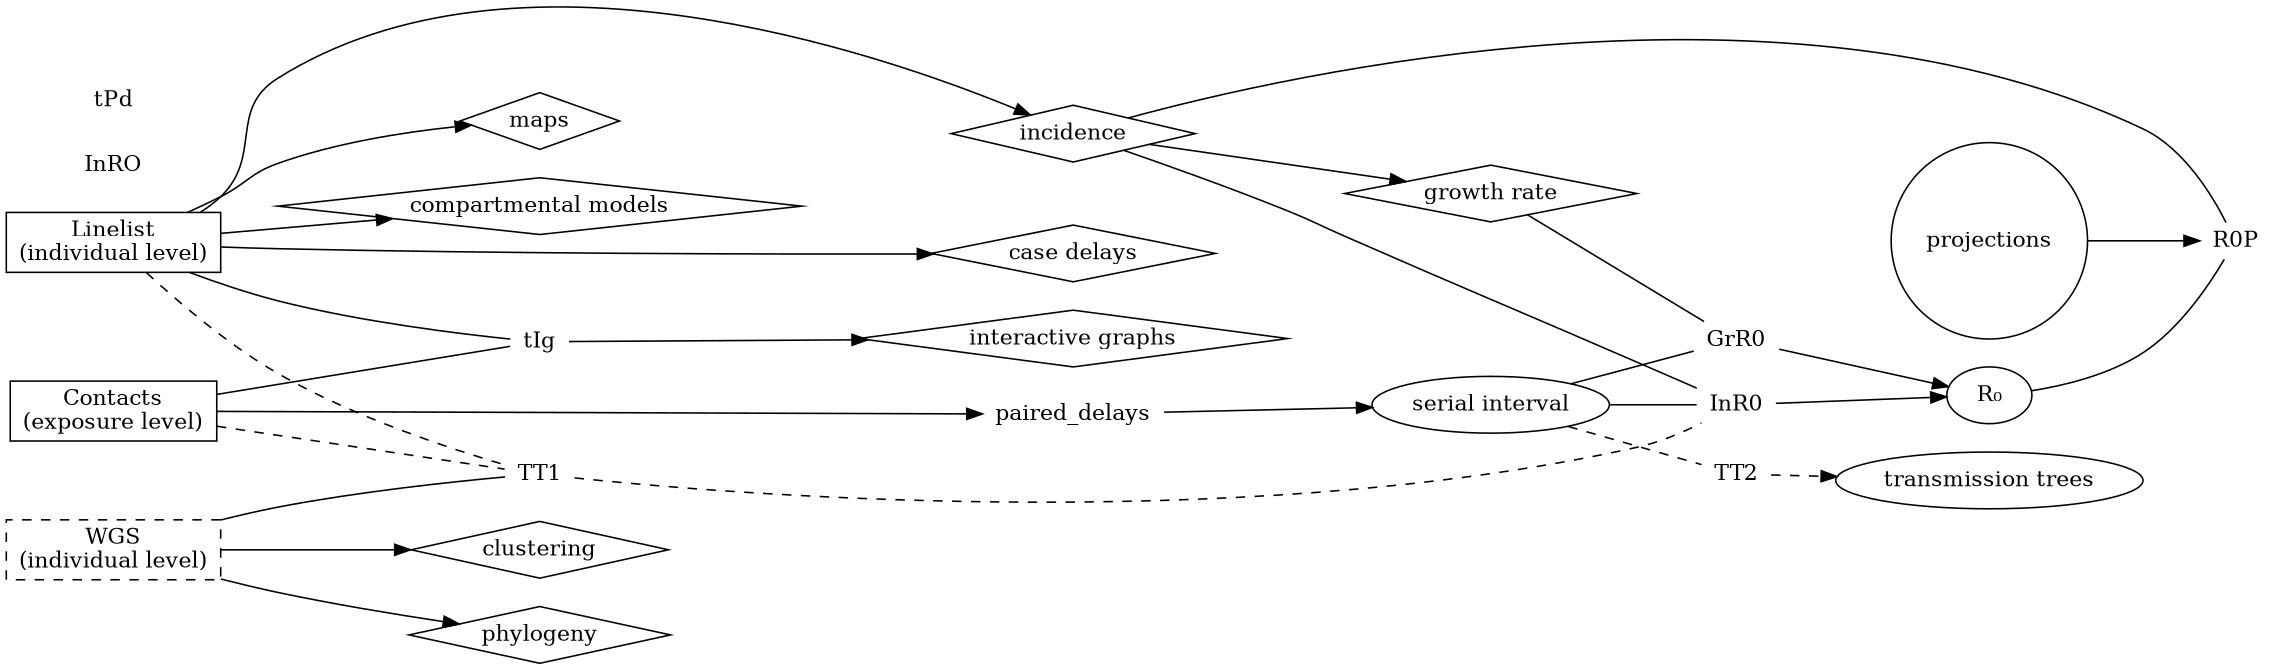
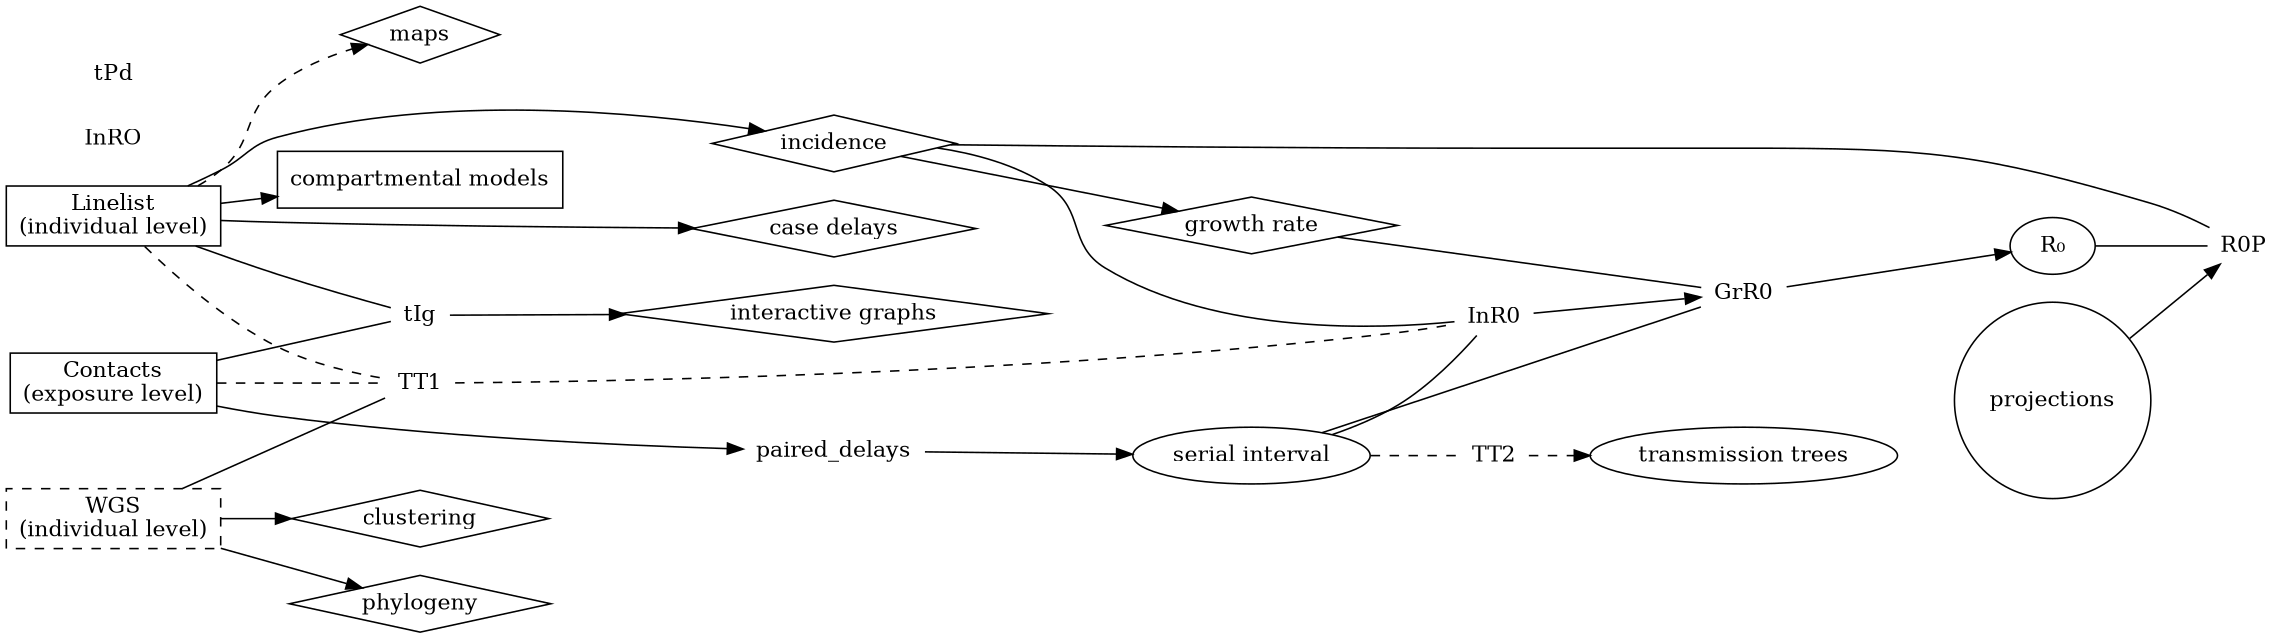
edge "Linelist (individual level)" -> "maps": style solid -> dashed
node "compartmental models": shape diamond -> box
edge "InR0" -> "R₀": now "InR0" -> "GrR0"
